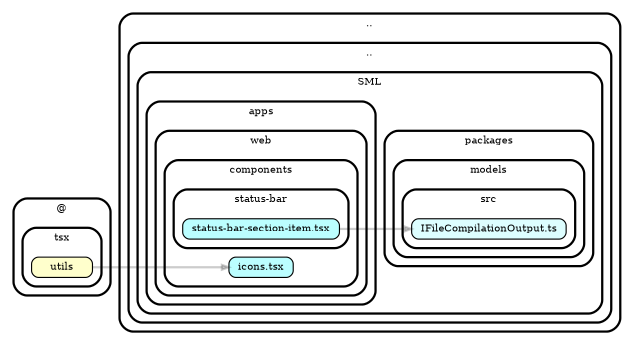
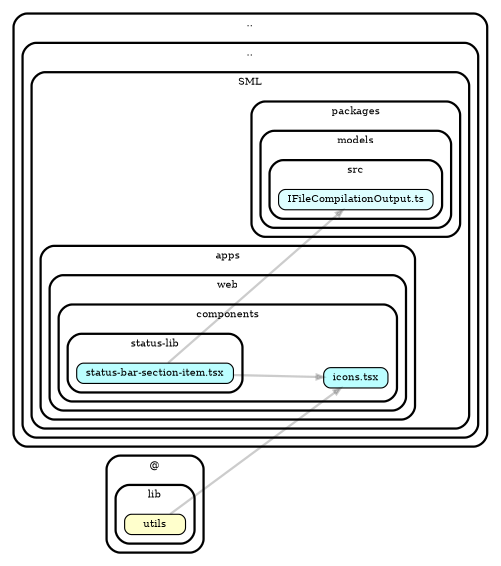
cluster "status-bar": label "status-bar" -> "status-lib"
cluster "tsx": label "tsx" -> "lib"
edge "status-bar-section-item.tsx" -> "icons.tsx": added
